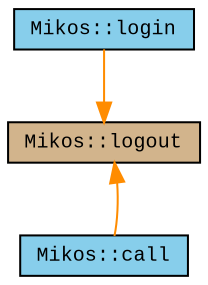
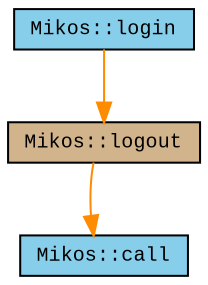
edge "Mikos::call" -> "Mikos::logout": reversed
